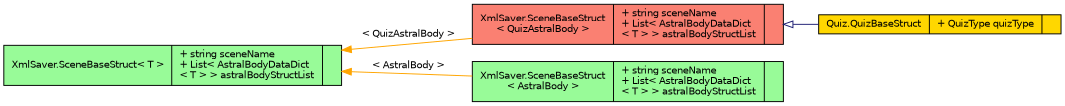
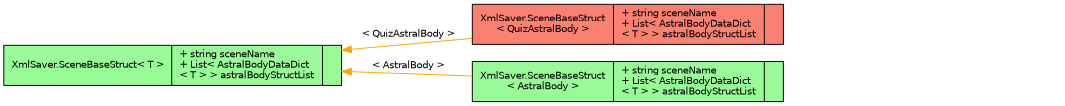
node "Quiz.QuizBaseStruct": removed
